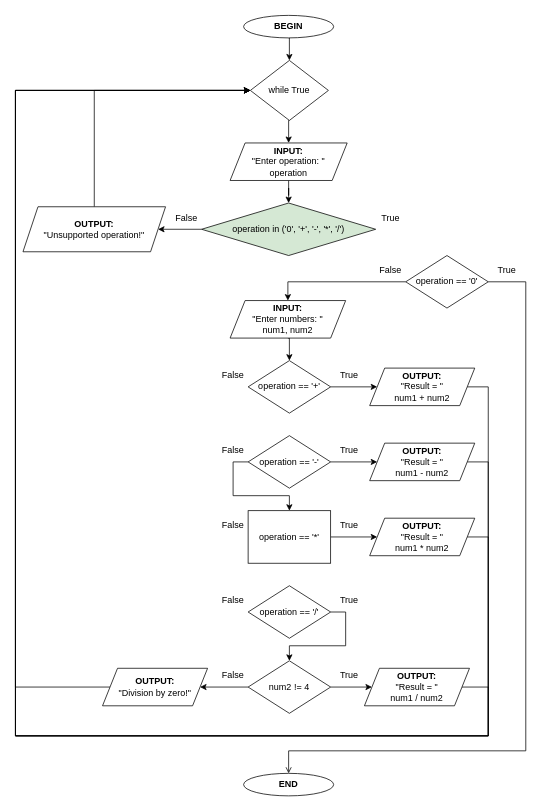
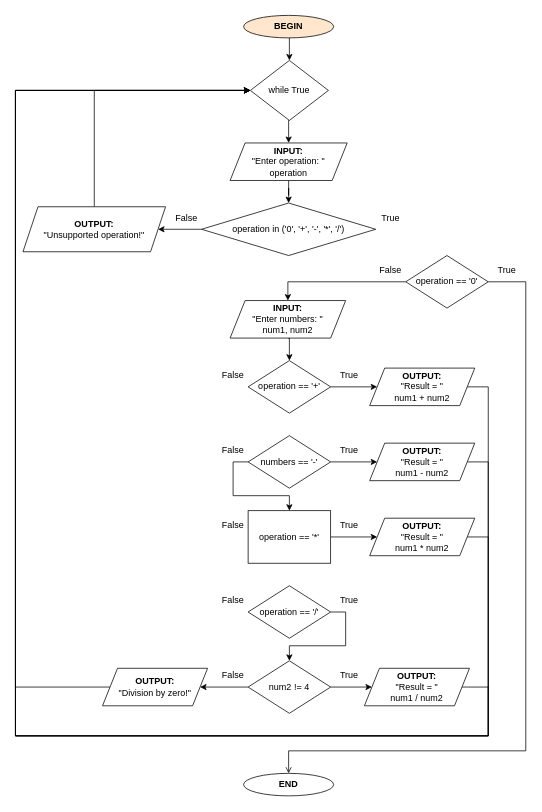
node "BEGIN": fillcolor #ffffff -> #ffe6cc
node "operation in ('0', '+', '-', '*', '/')": fillcolor #d5e8d4 -> #ffffff
node "operation == '-'": label "operation == '-'" -> "numbers == '-'"
